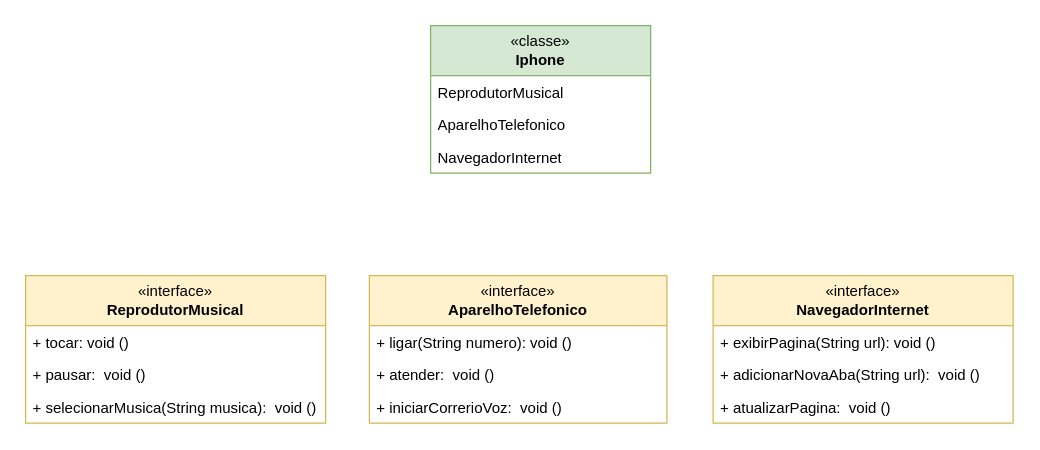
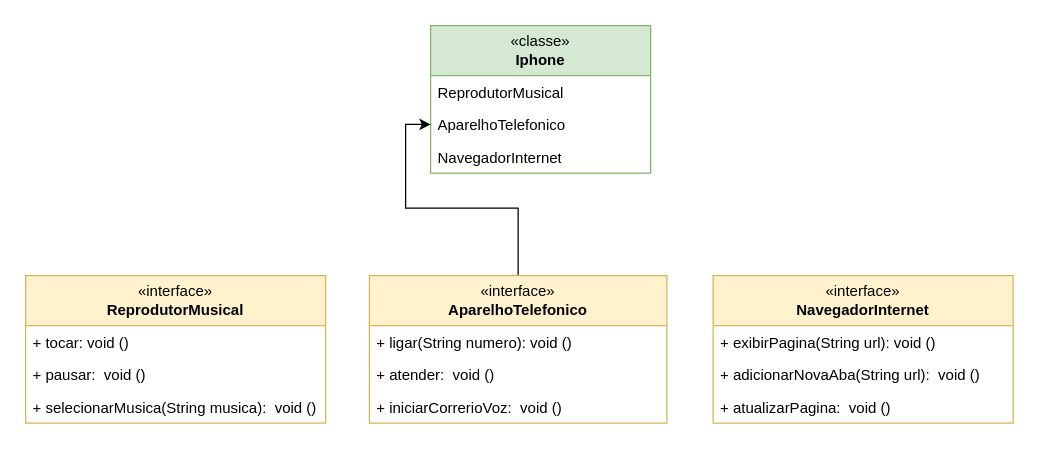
edge "«interface» AparelhoTelefonico" -> "AparelhoTelefonico": added
